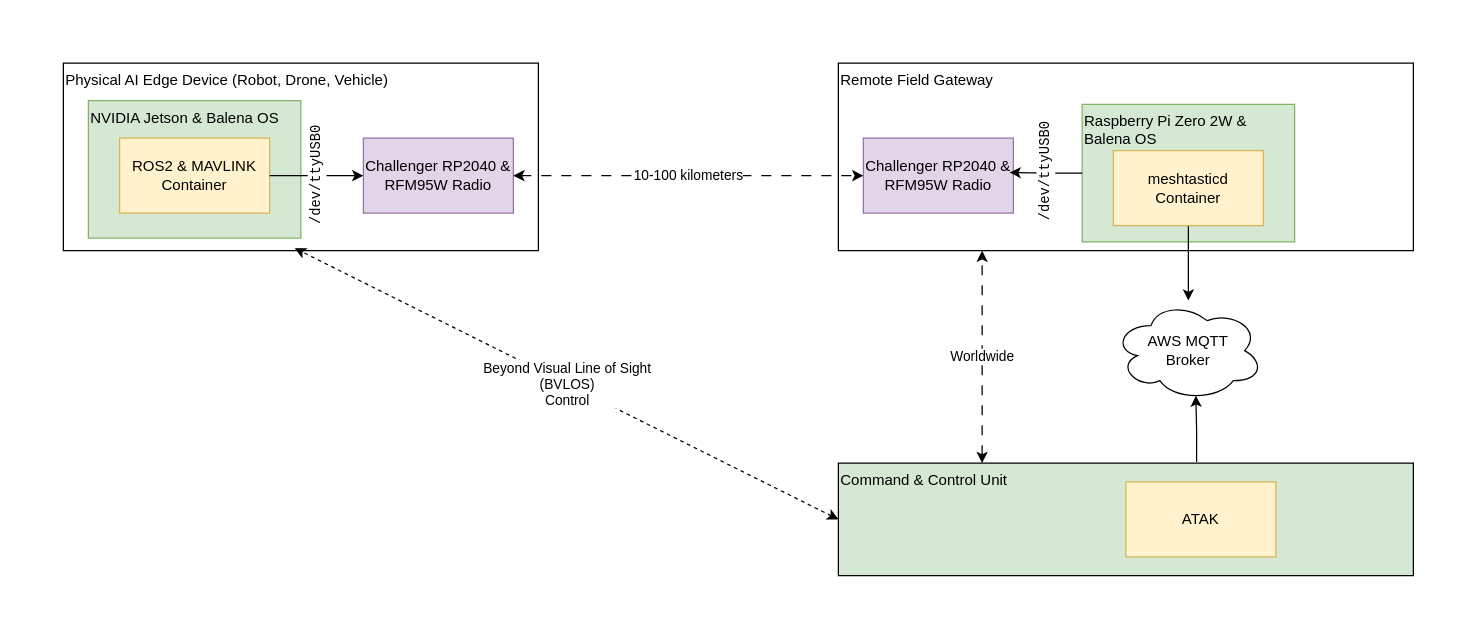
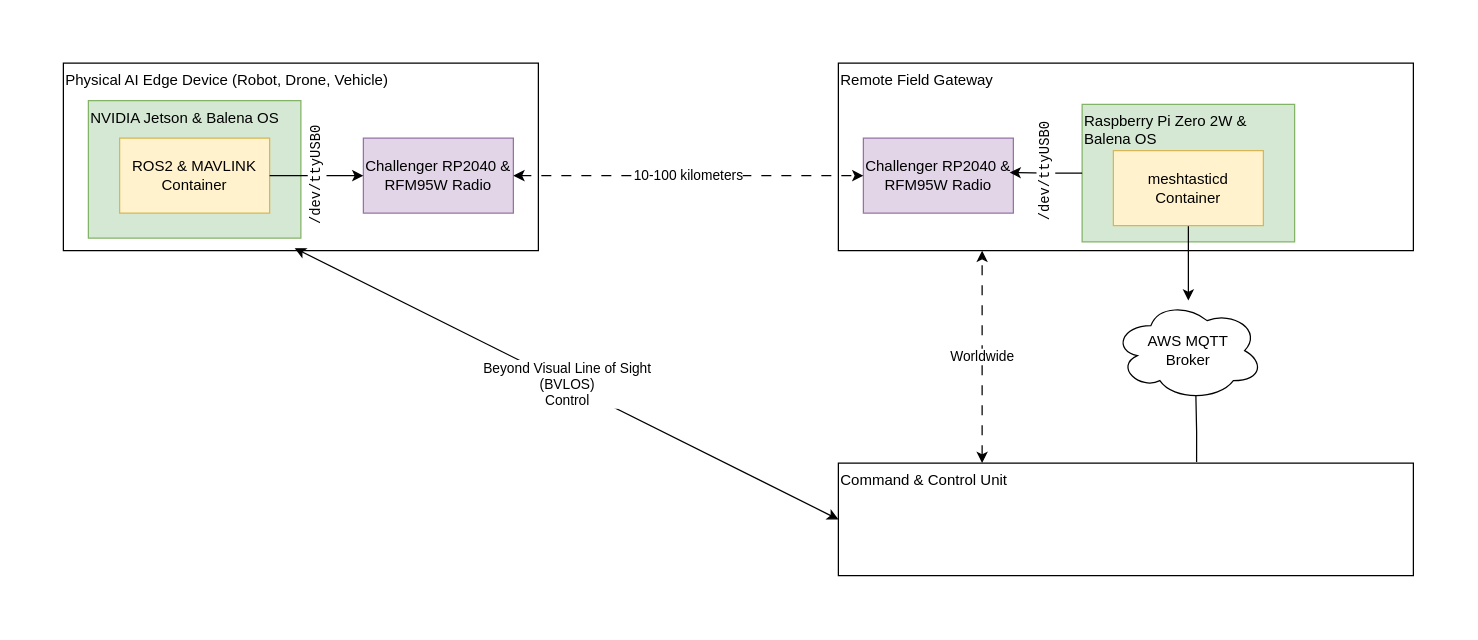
edge "Physical AI Edge Device (Robot, Drone, Vehicle)" -- "Command & Control Unit": style dashed -> solid
edge "Command & Control Unit" -> "AWS MQTT Broker": arrowhead classic -> none
node "Command & Control Unit": fillcolor #d5e8d4 -> #ffffff
node "ATAK": removed
